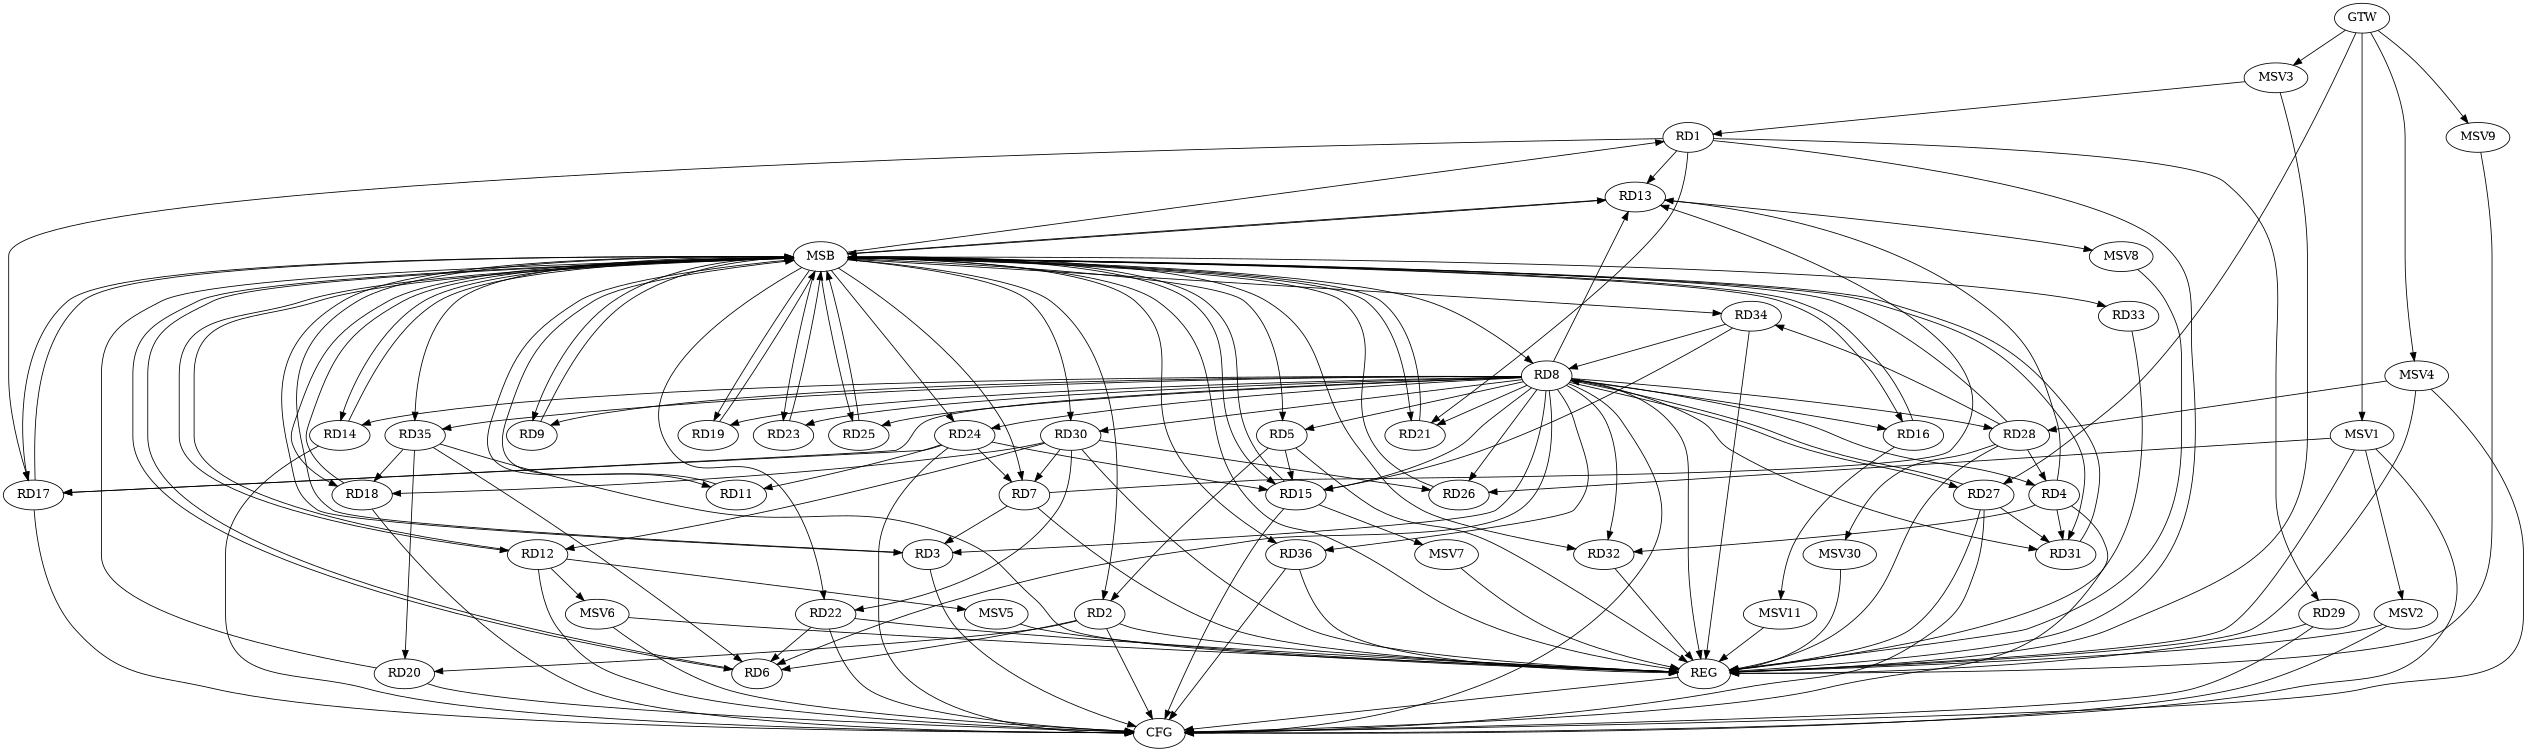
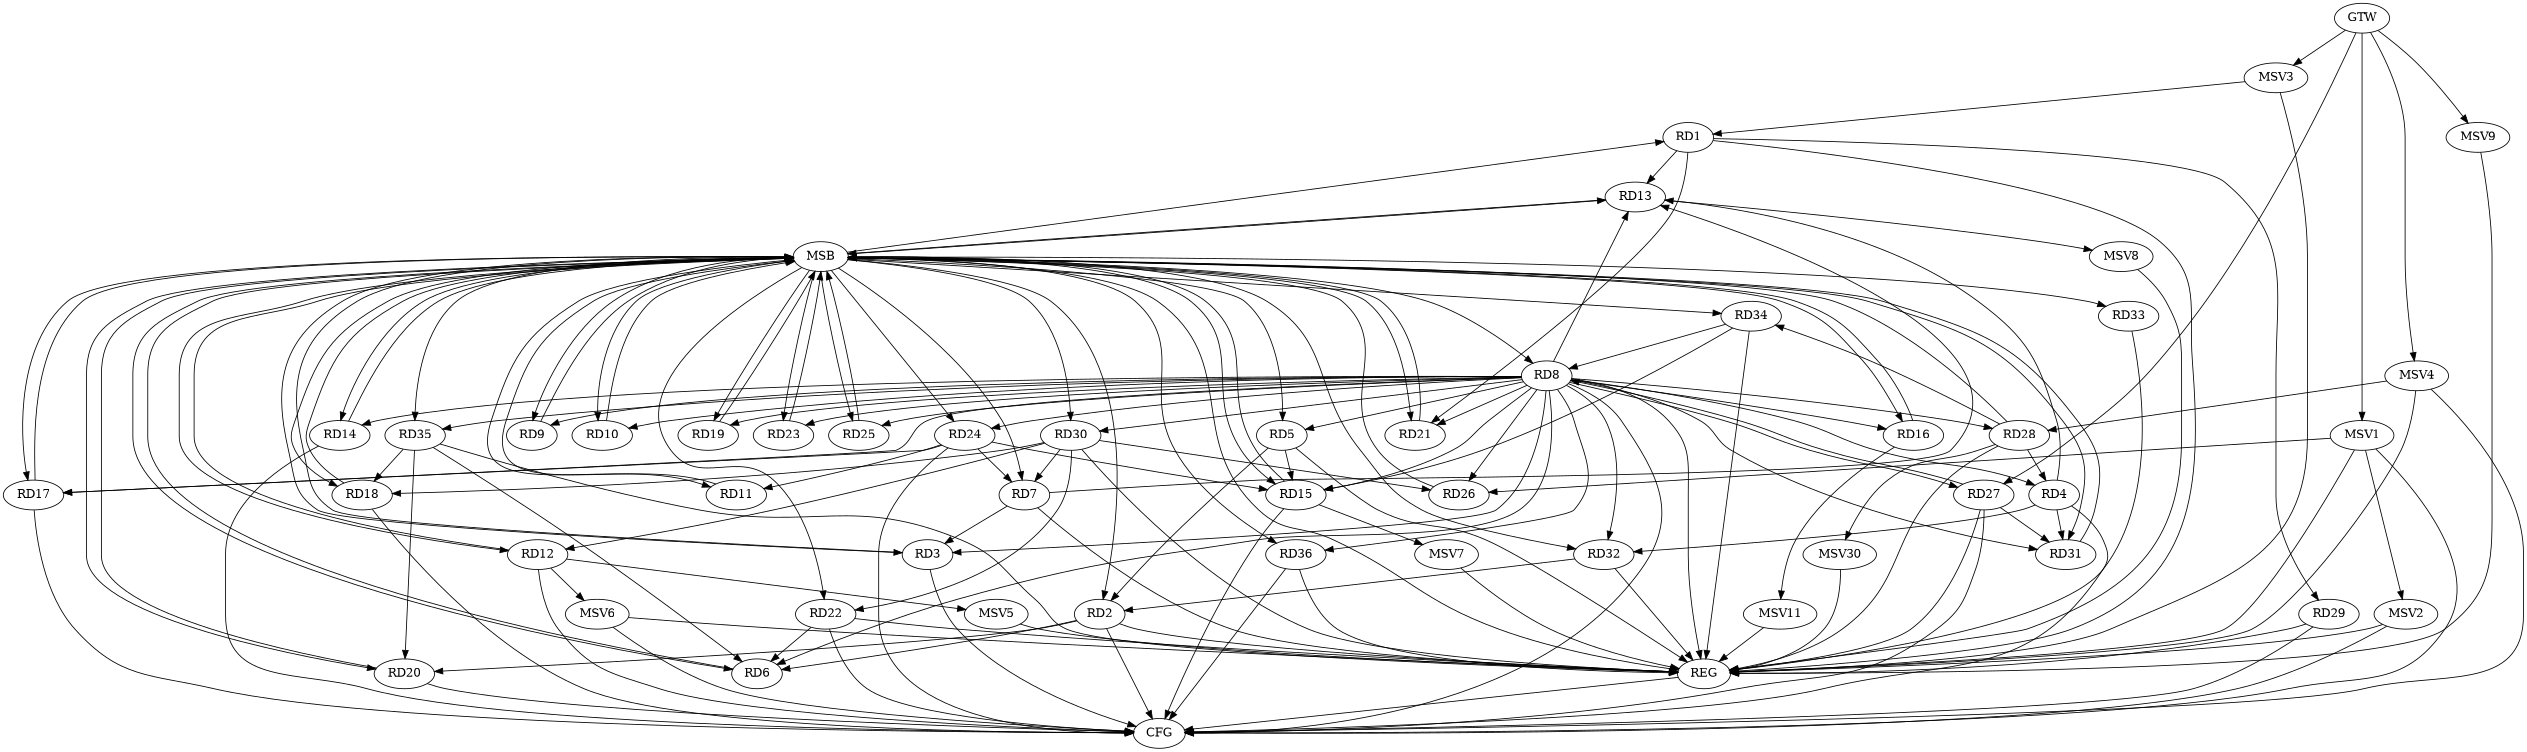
edge "RD1" -> "RD17": removed
edge "MSB" -> "RD20": added
node "RD10": added
edge "RD32" -> "RD2": added
